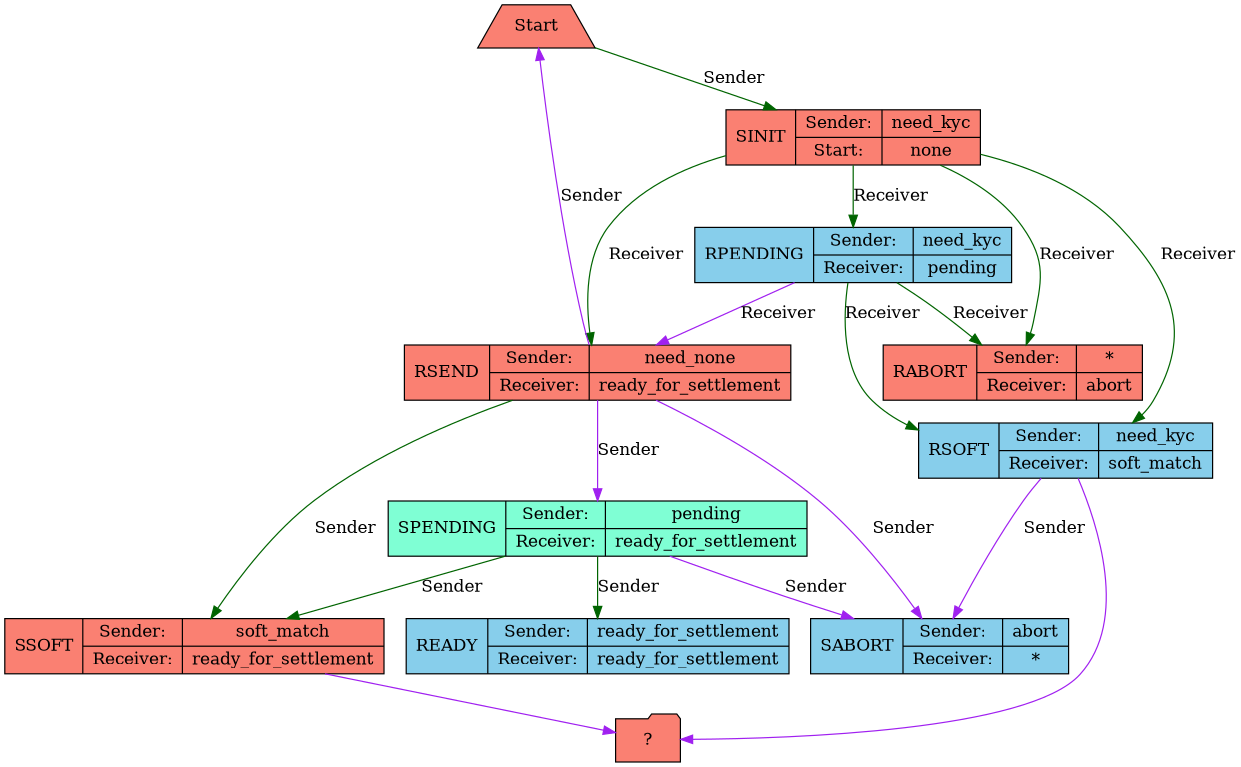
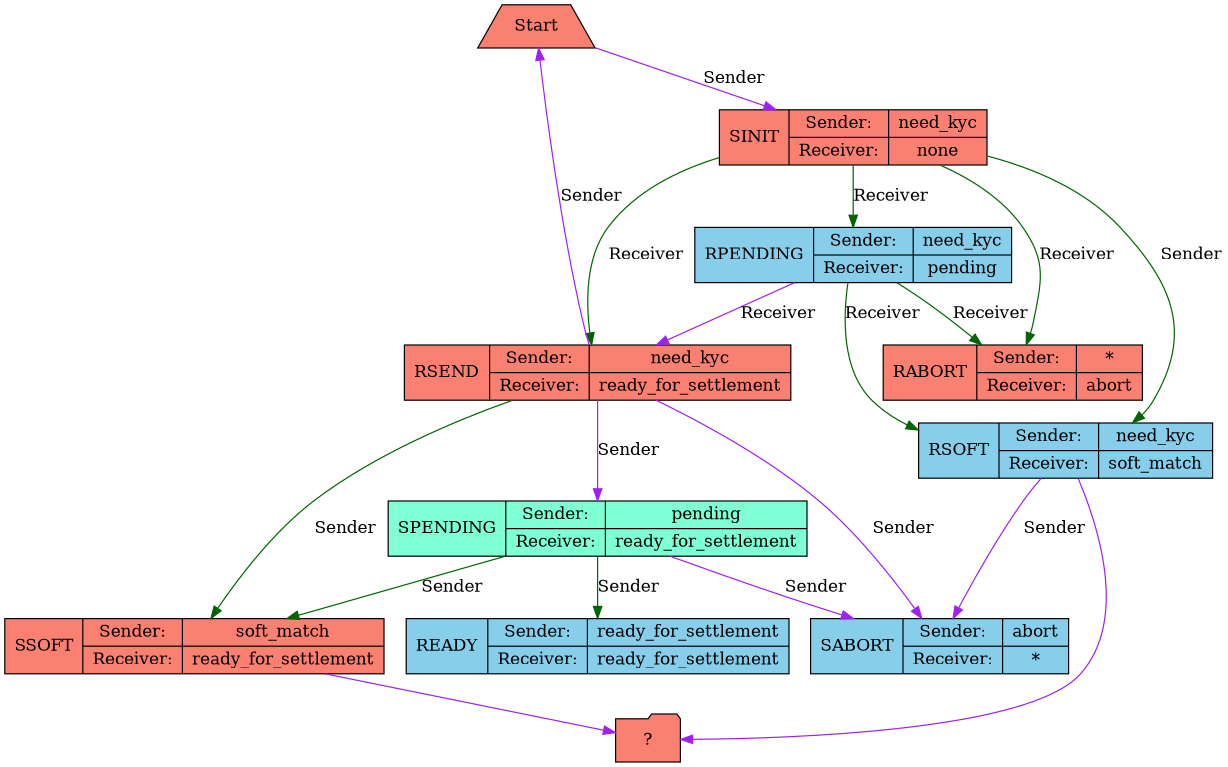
edge "Start" -> "SINIT": color darkgreen -> purple
node "SINIT": text "Start:" -> "Receiver:"
edge "SINIT" -> "RSOFT": label "Receiver" -> "Sender"
node "RSEND": text "need_none" -> "need_kyc"
